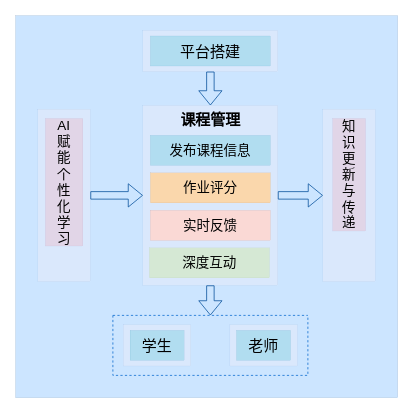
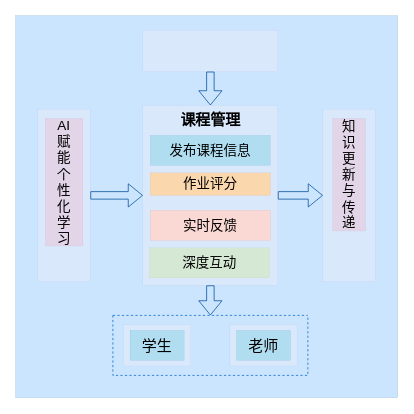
node "平台搭建": removed
node "作业评分": size 120x30 -> 120x23
